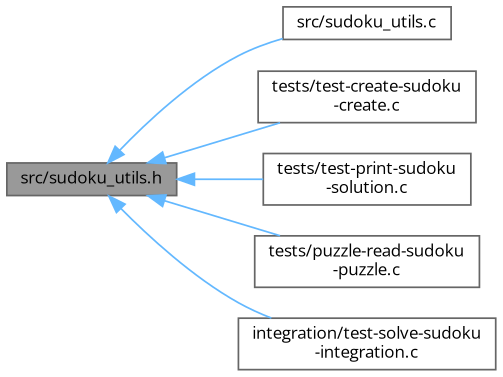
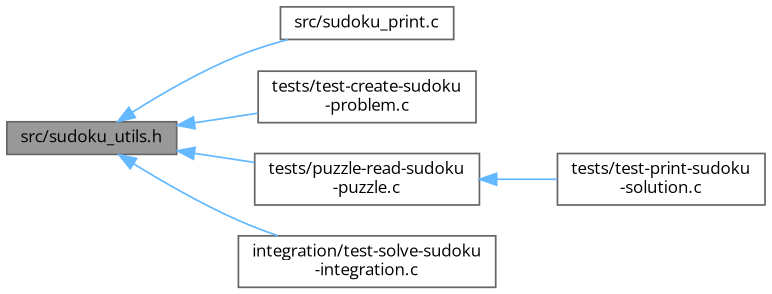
node "src/sudoku_utils.c": label "src/sudoku_utils.c" -> "src/sudoku_print.c"
node "tests/test-create-sudoku -create.c": label "tests/test-create-sudoku -create.c" -> "tests/test-create-sudoku -problem.c"
edge "tests/test-print-sudoku -solution.c" -> "src/sudoku_utils.h": now "tests/test-print-sudoku -solution.c" -> "tests/puzzle-read-sudoku -puzzle.c"
